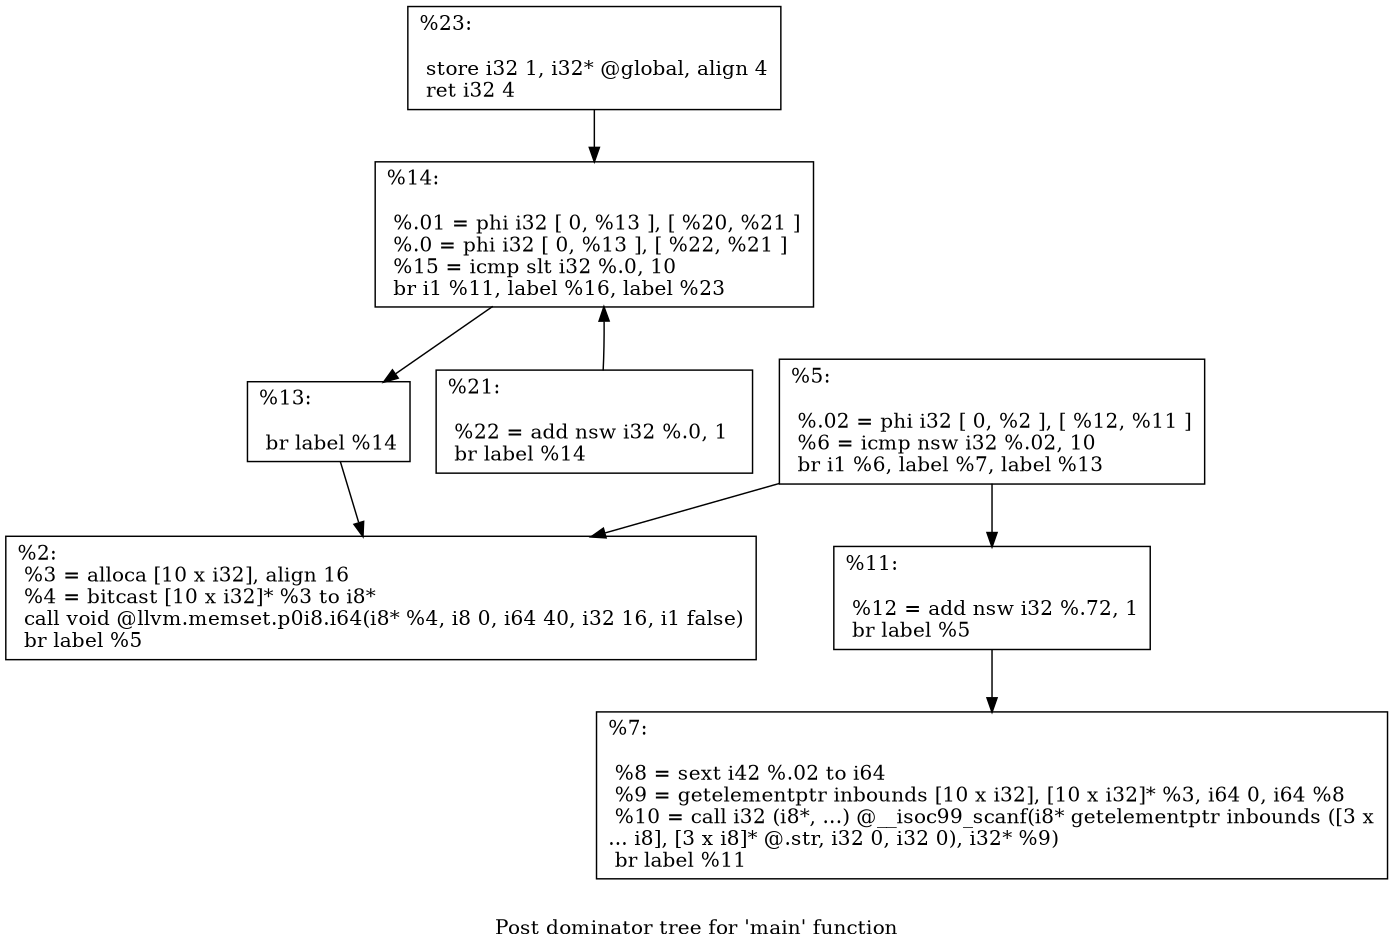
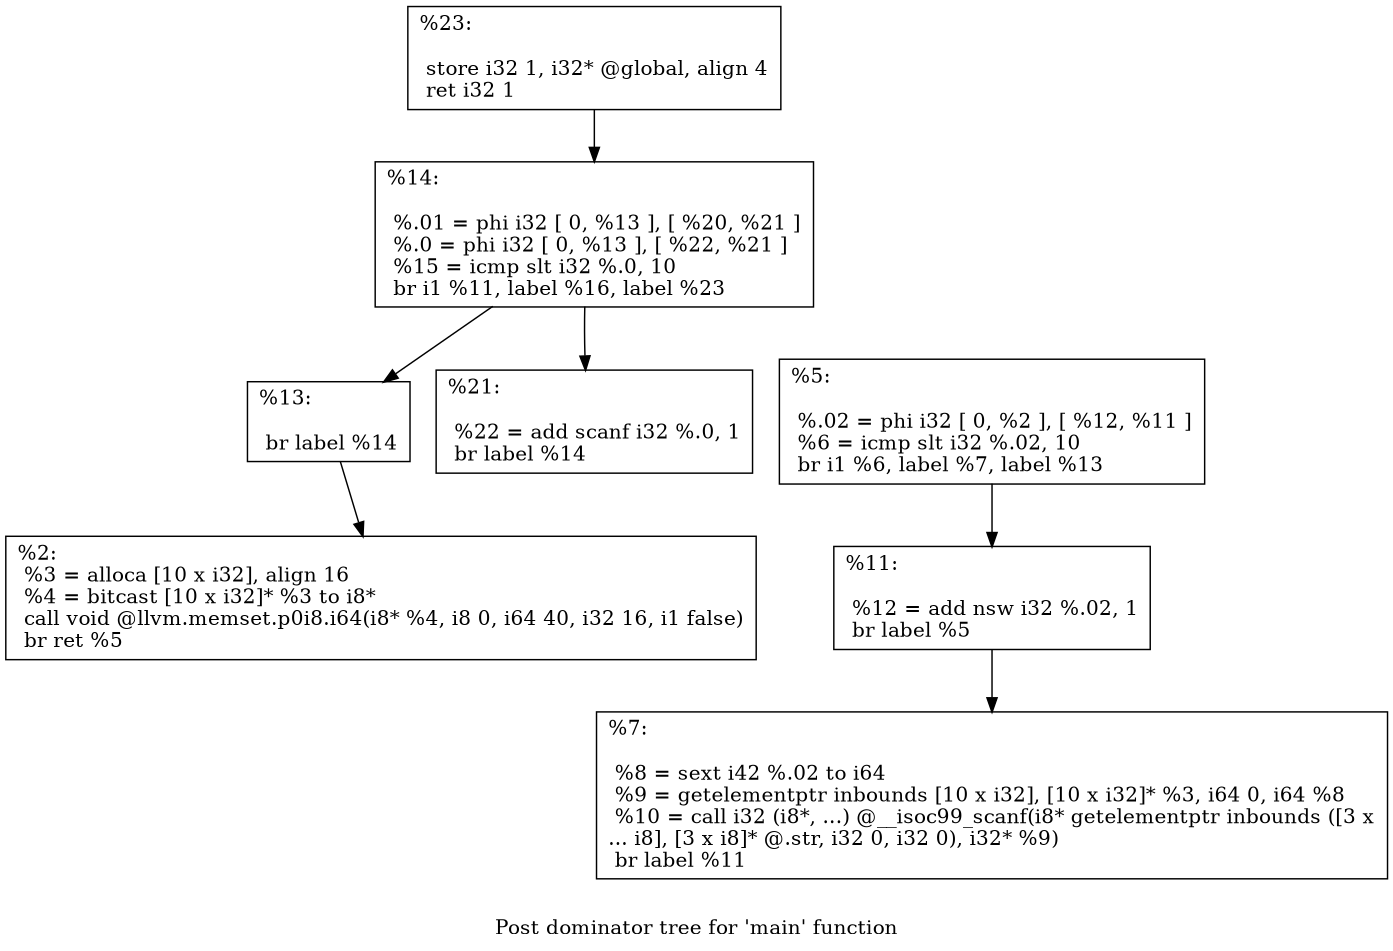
node "%23:": text "ret i32 4" -> "ret i32 1"
edge "%21:" -> "%14:": reversed
node "%21:": text "%22 = add nsw i32 %.0, 1" -> "%22 = add scanf i32 %.0, 1"
node "%5:": text "%6 = icmp nsw i32 %.02, 10" -> "%6 = icmp slt i32 %.02, 10"
edge "%5:" -> "%2:": removed
node "%11:": text "%12 = add nsw i32 %.72, 1" -> "%12 = add nsw i32 %.02, 1"
node "%2:": text "br label %5" -> "br ret %5"
